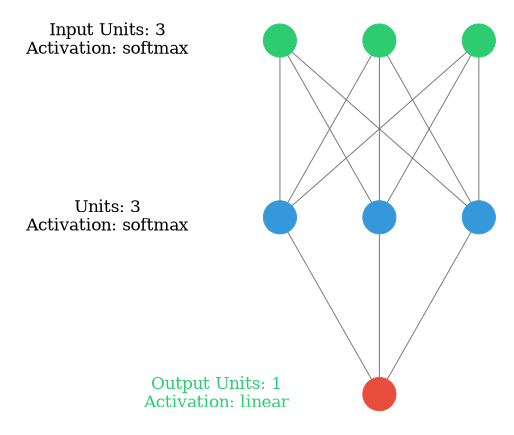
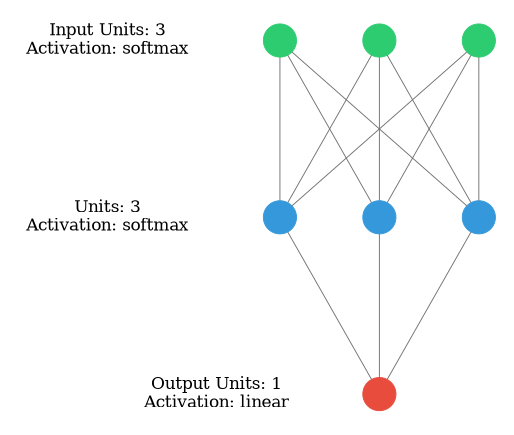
node "Output Units: 1 Activation: linear": fontcolor #2ecc71 -> black
